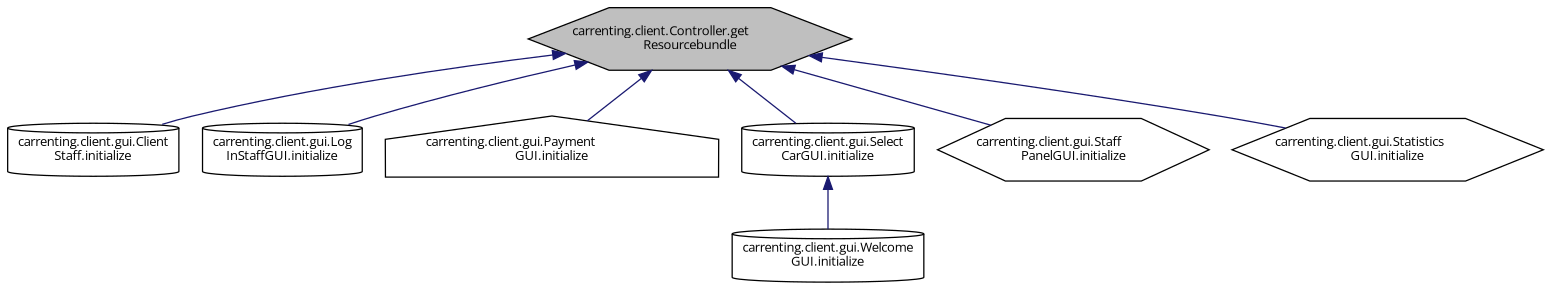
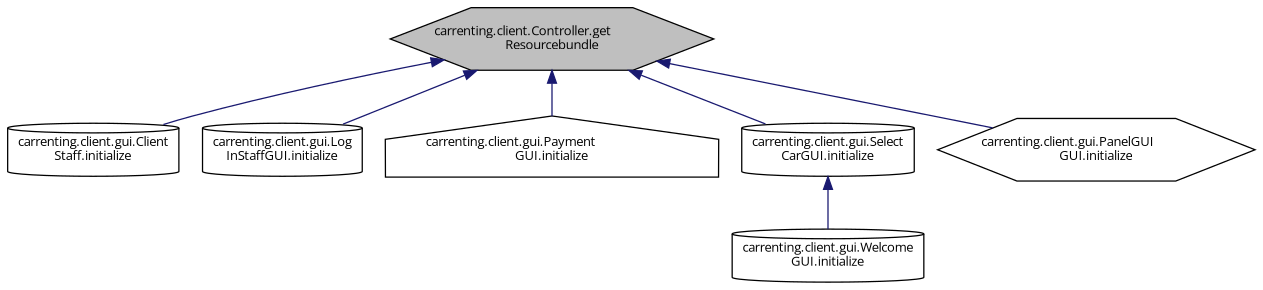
node "carrenting.client.gui.Staff PanelGUI.initialize": removed
node "carrenting.client.gui.Statistics GUI.initialize": label "carrenting.client.gui.Statistics GUI.initialize" -> "carrenting.client.gui.PanelGUI GUI.initialize"
